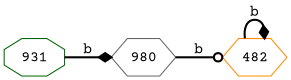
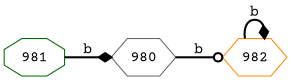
node "931": label "931" -> "981"
node "482": label "482" -> "982"
